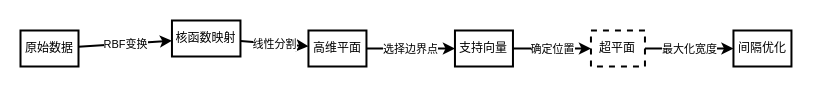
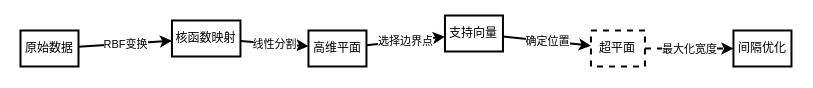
node "支持向量": moved (484, 49) -> (474, 34)
edge "超平面" -> "间隔优化": style solid -> dashed
